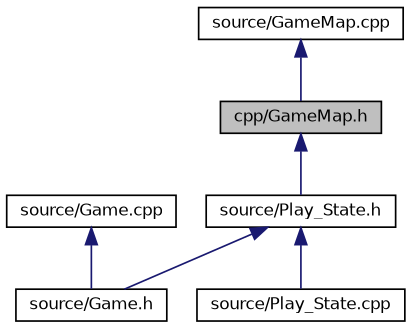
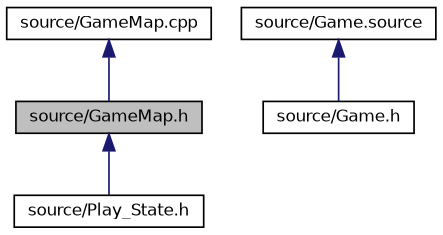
node "cpp/GameMap.h": label "cpp/GameMap.h" -> "source/GameMap.h"
node "source/Game.cpp": label "source/Game.cpp" -> "source/Game.source"
edge "source/Game.h" -> "source/Play_State.h": removed
node "source/Play_State.cpp": removed
